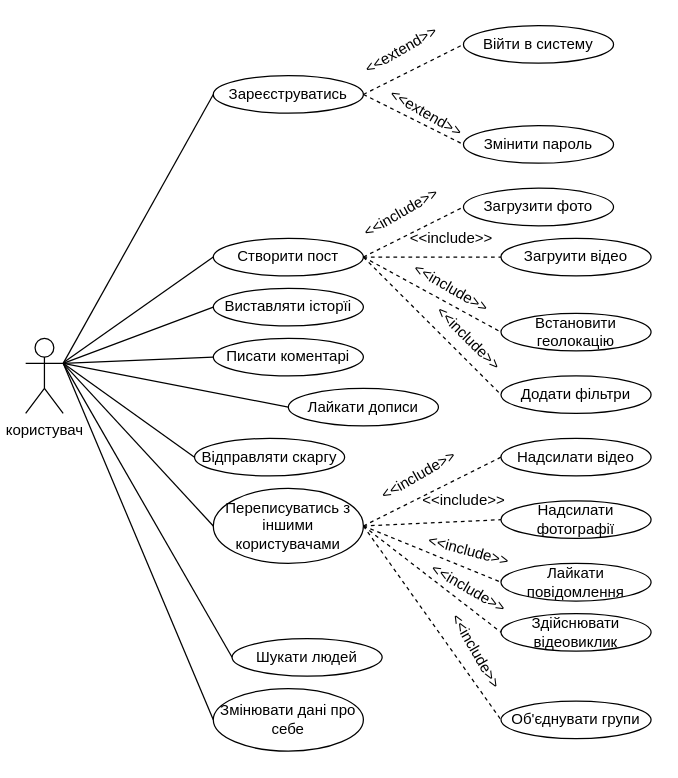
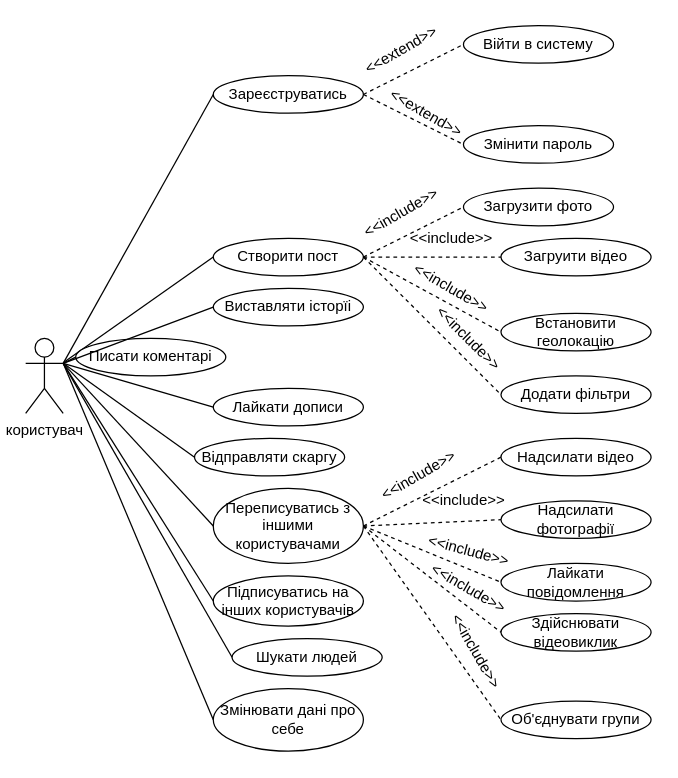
node "Писати коментарі": moved (288, 357) -> (151, 357)
node "Лайкати дописи": moved (363, 407) -> (288, 407)
edge "користувач" -- "Підписуватись на інших користувачів": added
node "Підписуватись на інших користувачів": added
